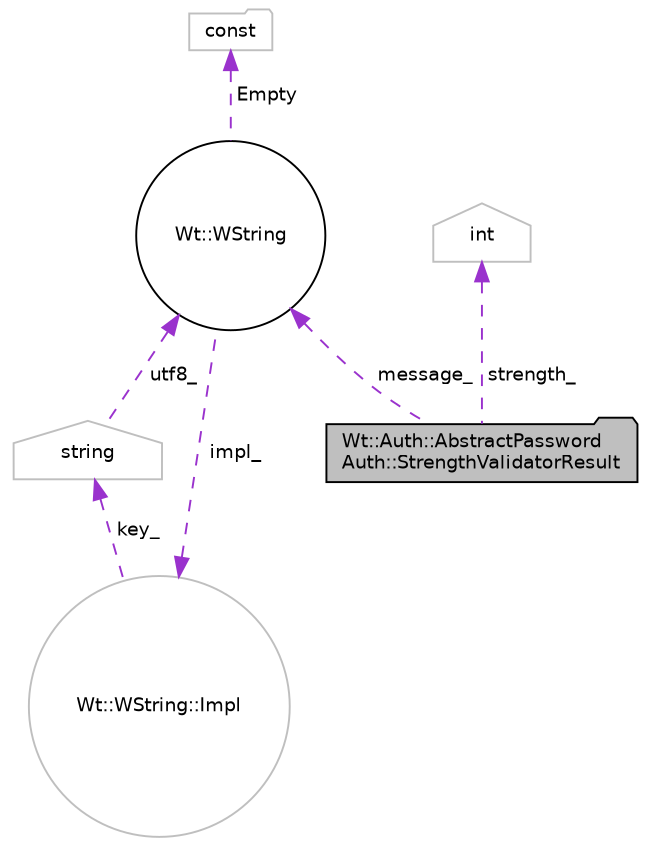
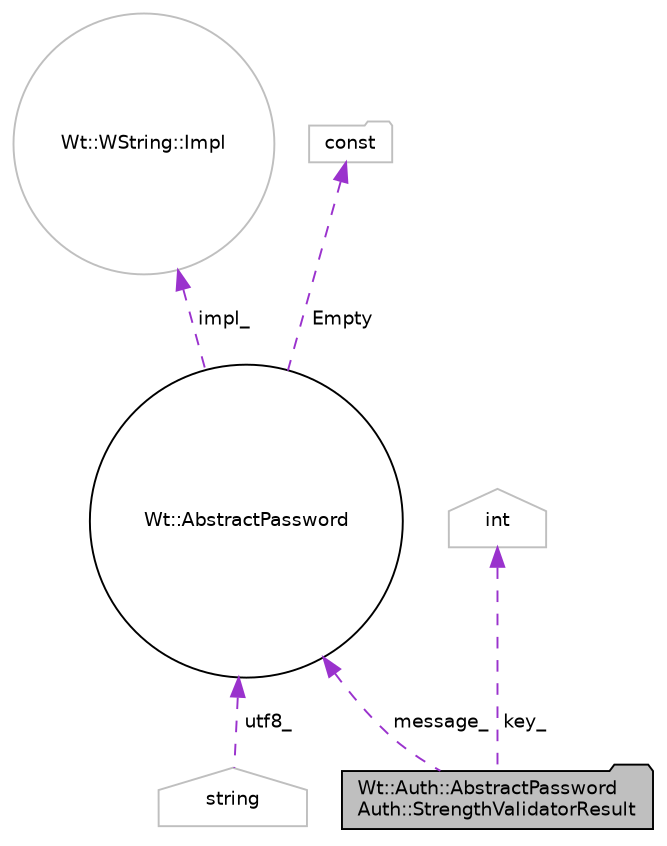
node "Wt::WString": label "Wt::WString" -> "Wt::AbstractPassword"
edge "Wt::Auth::AbstractPassword Auth::StrengthValidatorResult" -> "int": label " strength_" -> " key_"
edge "Wt::WString::Impl" -> "string": removed, label "key_"
